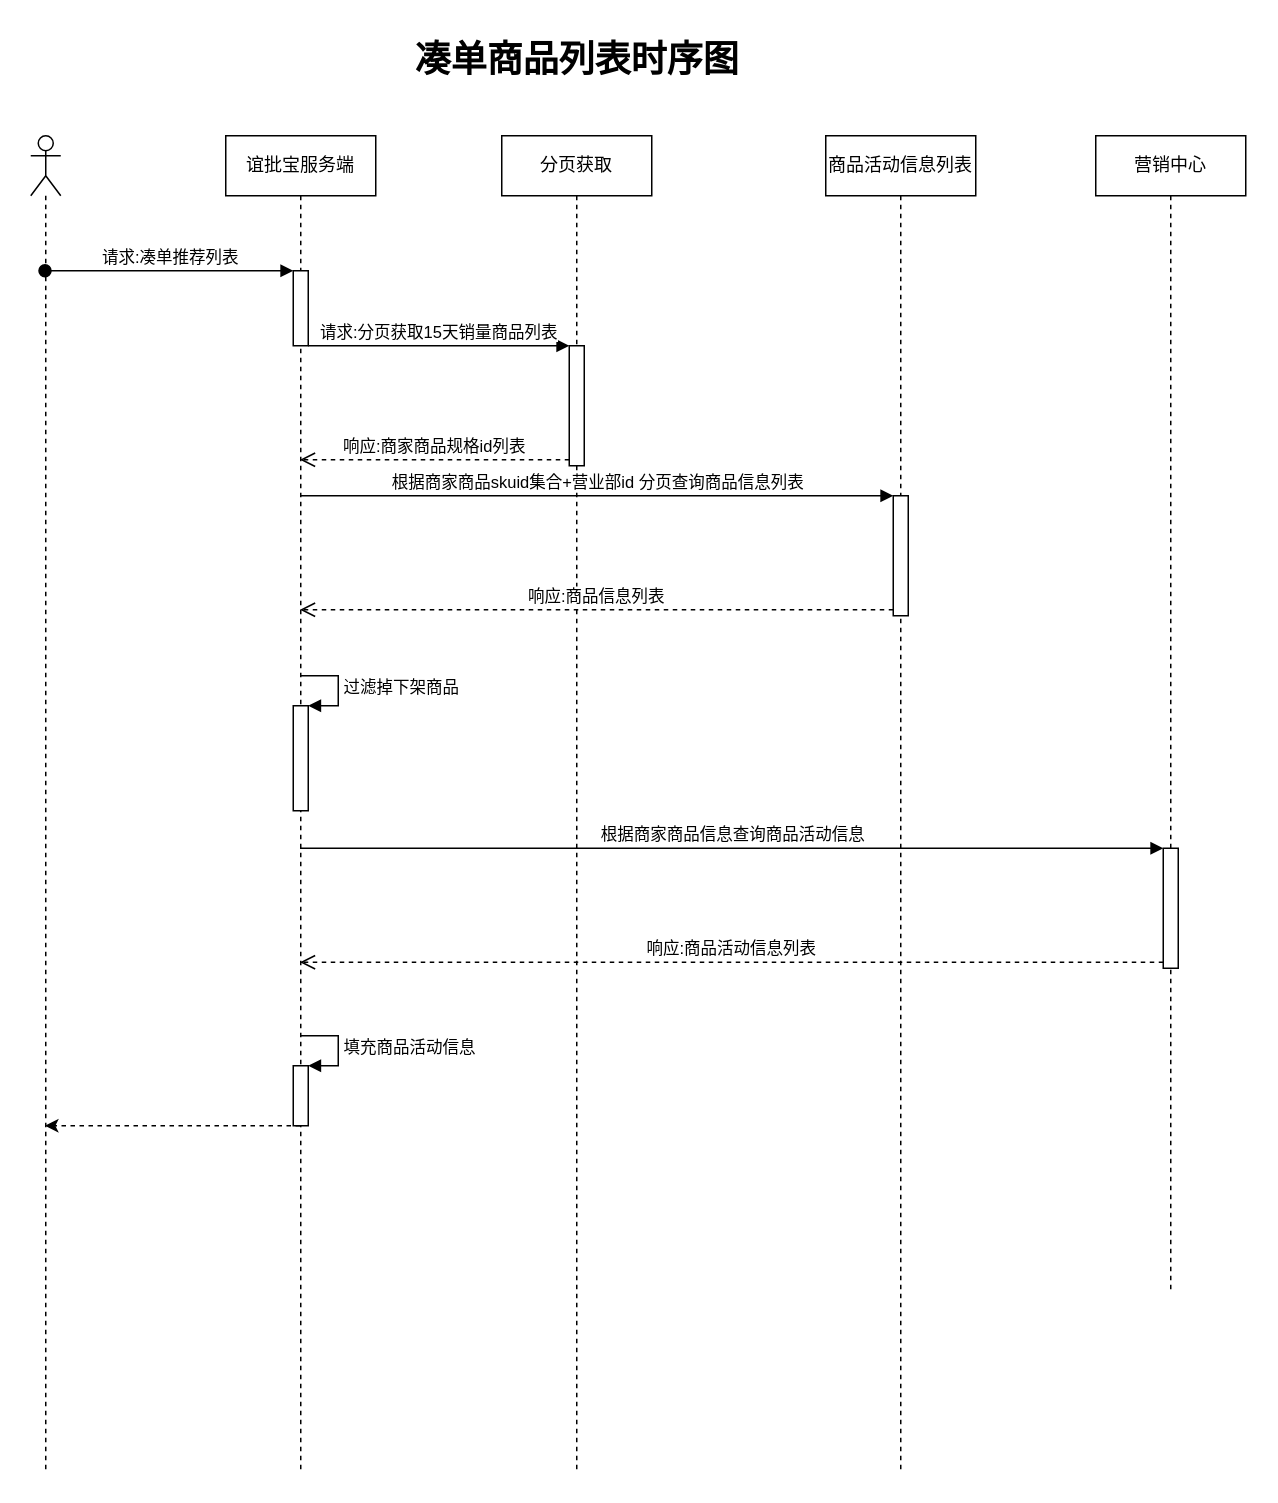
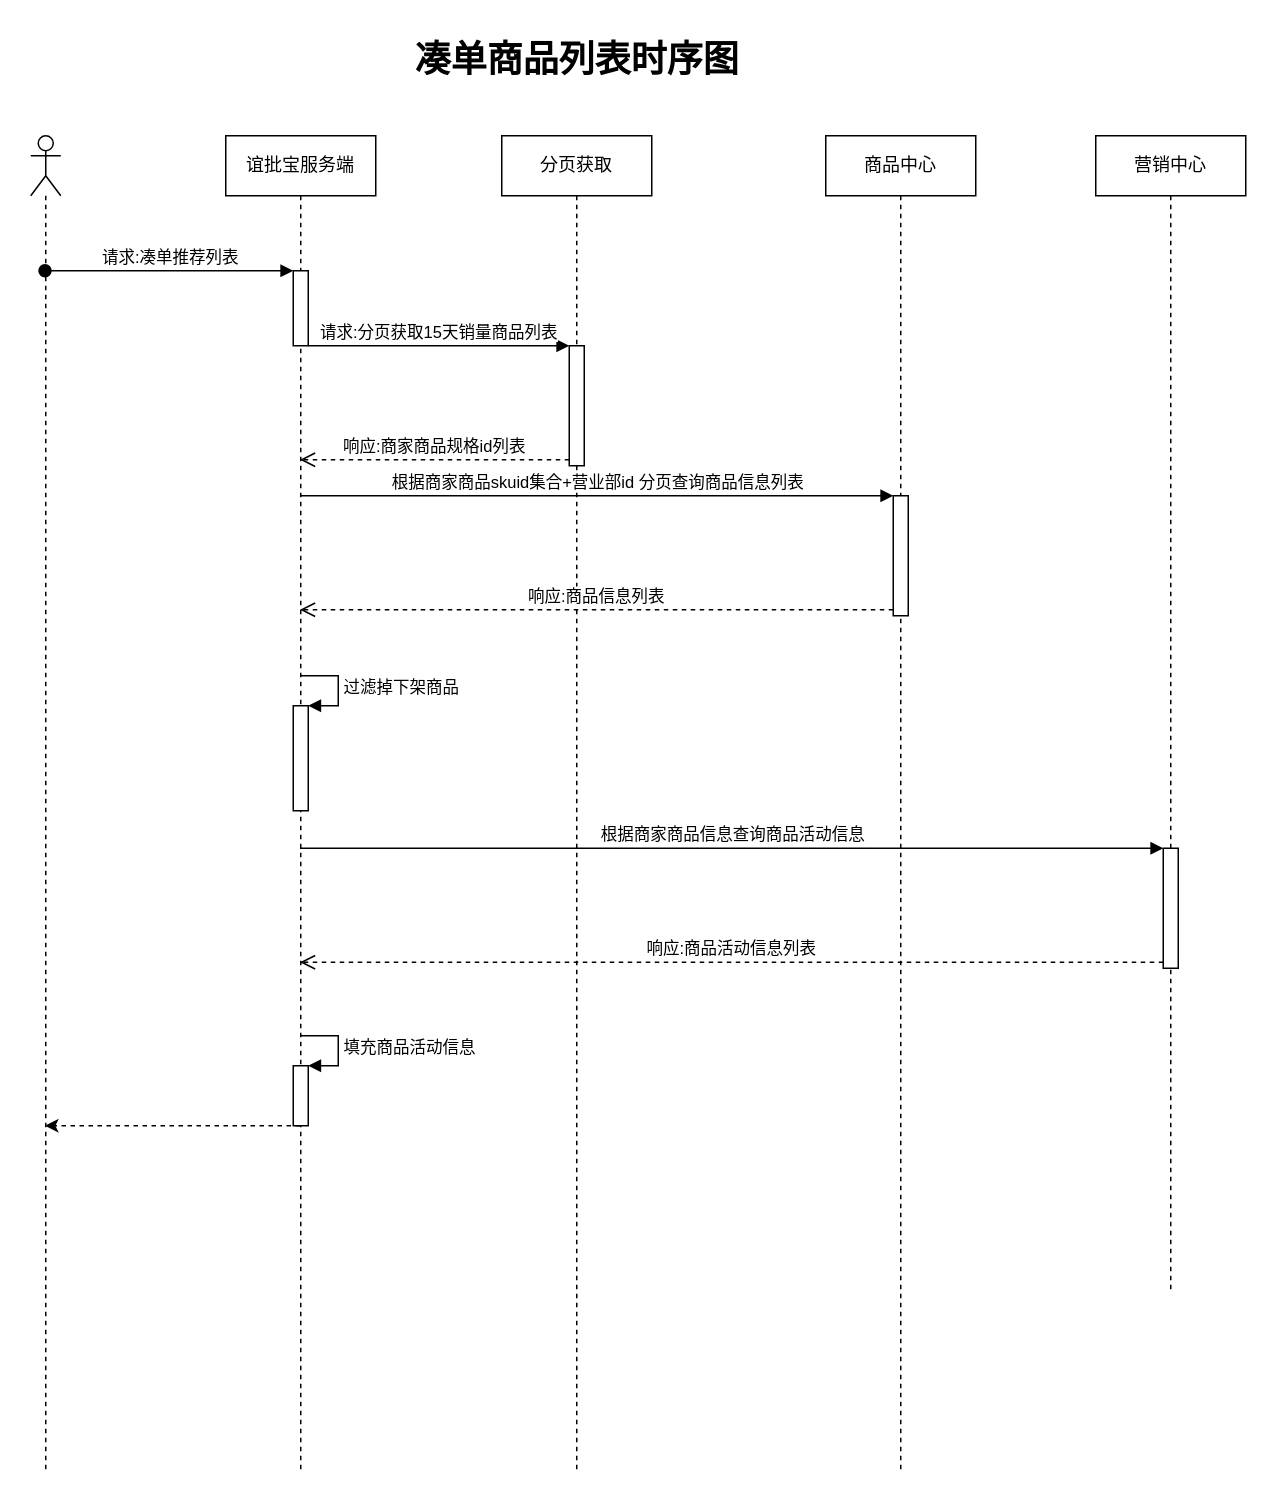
node "商品活动信息列表": label "商品活动信息列表" -> "商品中心"
